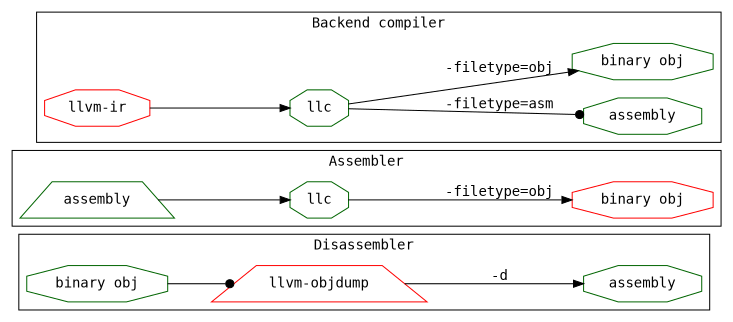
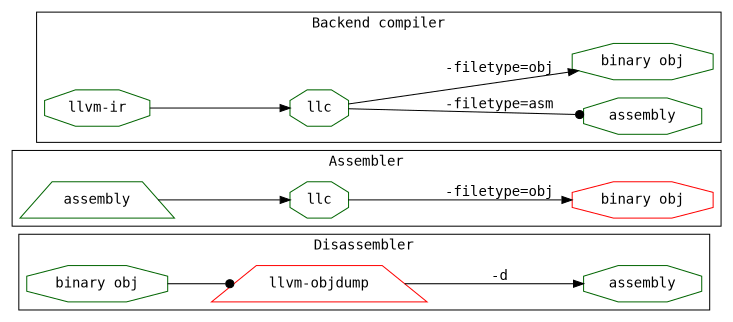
node "llvm-ir": color red -> darkgreen
